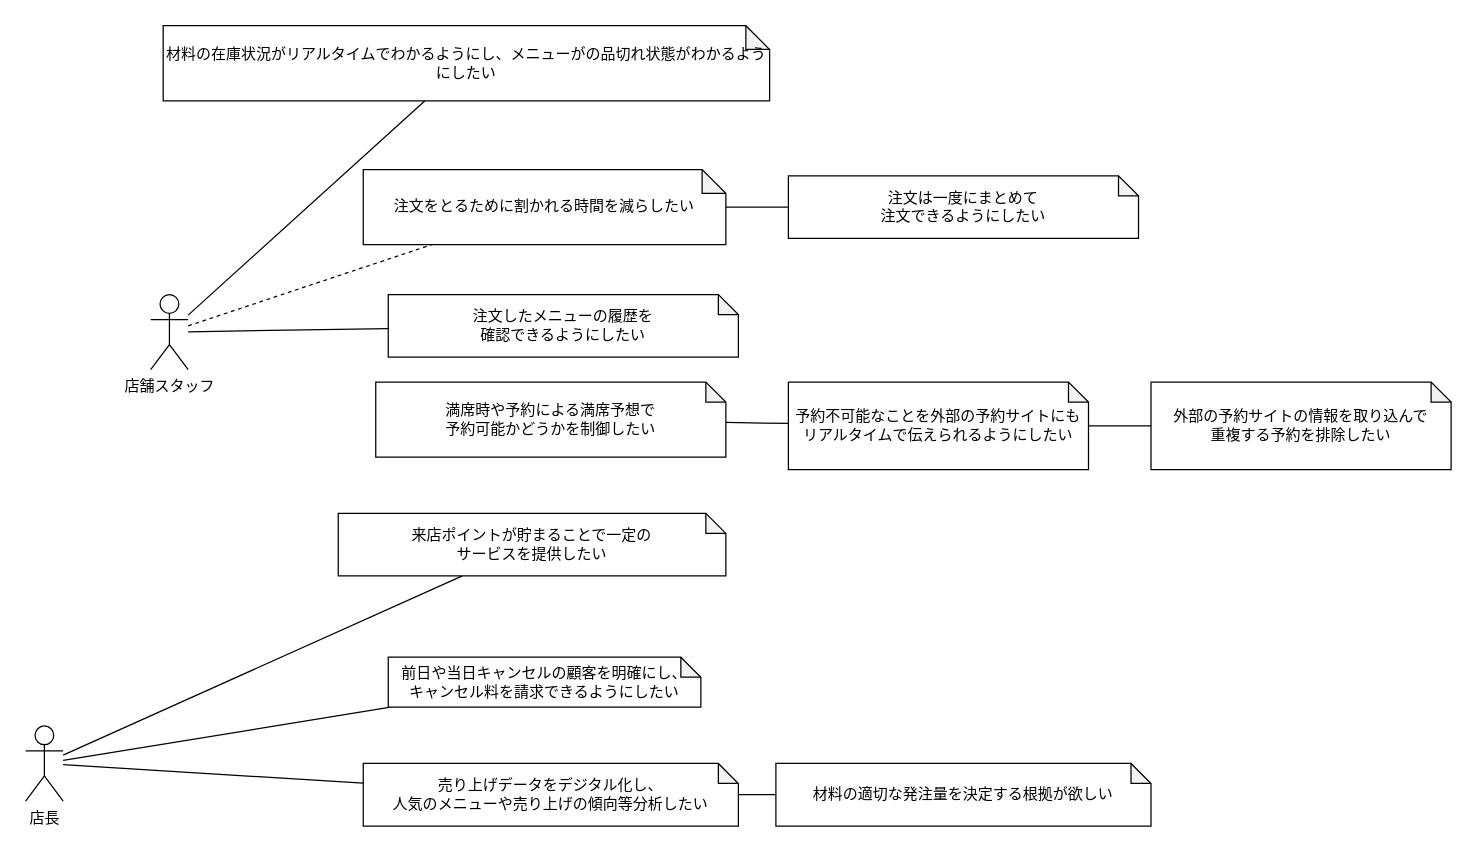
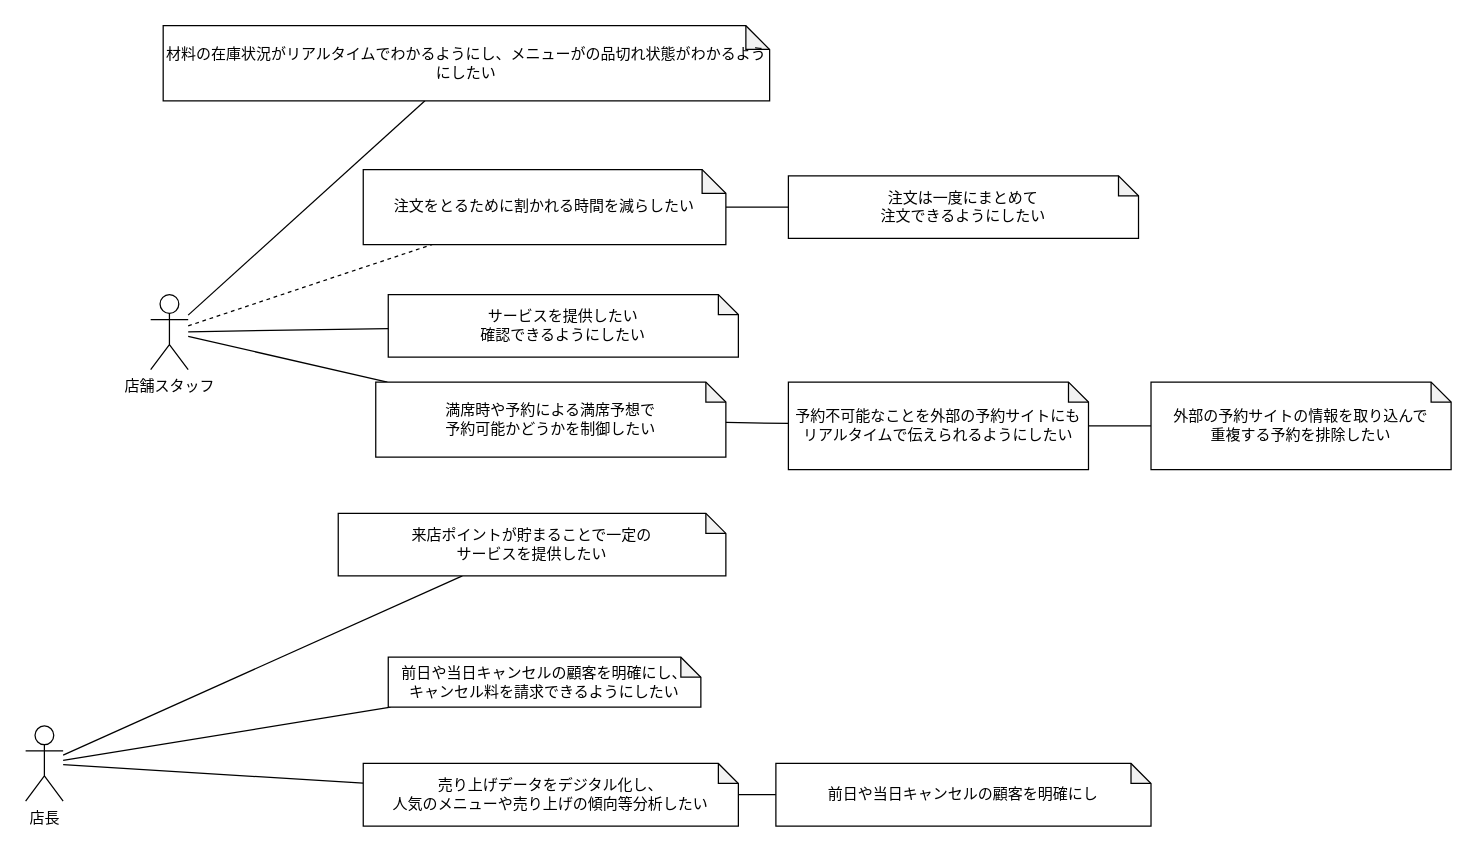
node "注文したメニューの履歴を 確認できるようにしたい": label "注文したメニューの履歴を 確認できるようにしたい" -> "サービスを提供したい 確認できるようにしたい"
edge "店舗スタッフ" -- "満席時や予約による満席予想で 予約可能かどうかを制御したい": added
node "材料の適切な発注量を決定する根拠が欲しい": label "材料の適切な発注量を決定する根拠が欲しい" -> "前日や当日キャンセルの顧客を明確にし"
